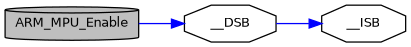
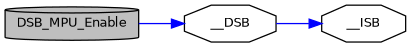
node "ARM_MPU_Enable": label "ARM_MPU_Enable" -> "DSB_MPU_Enable"
